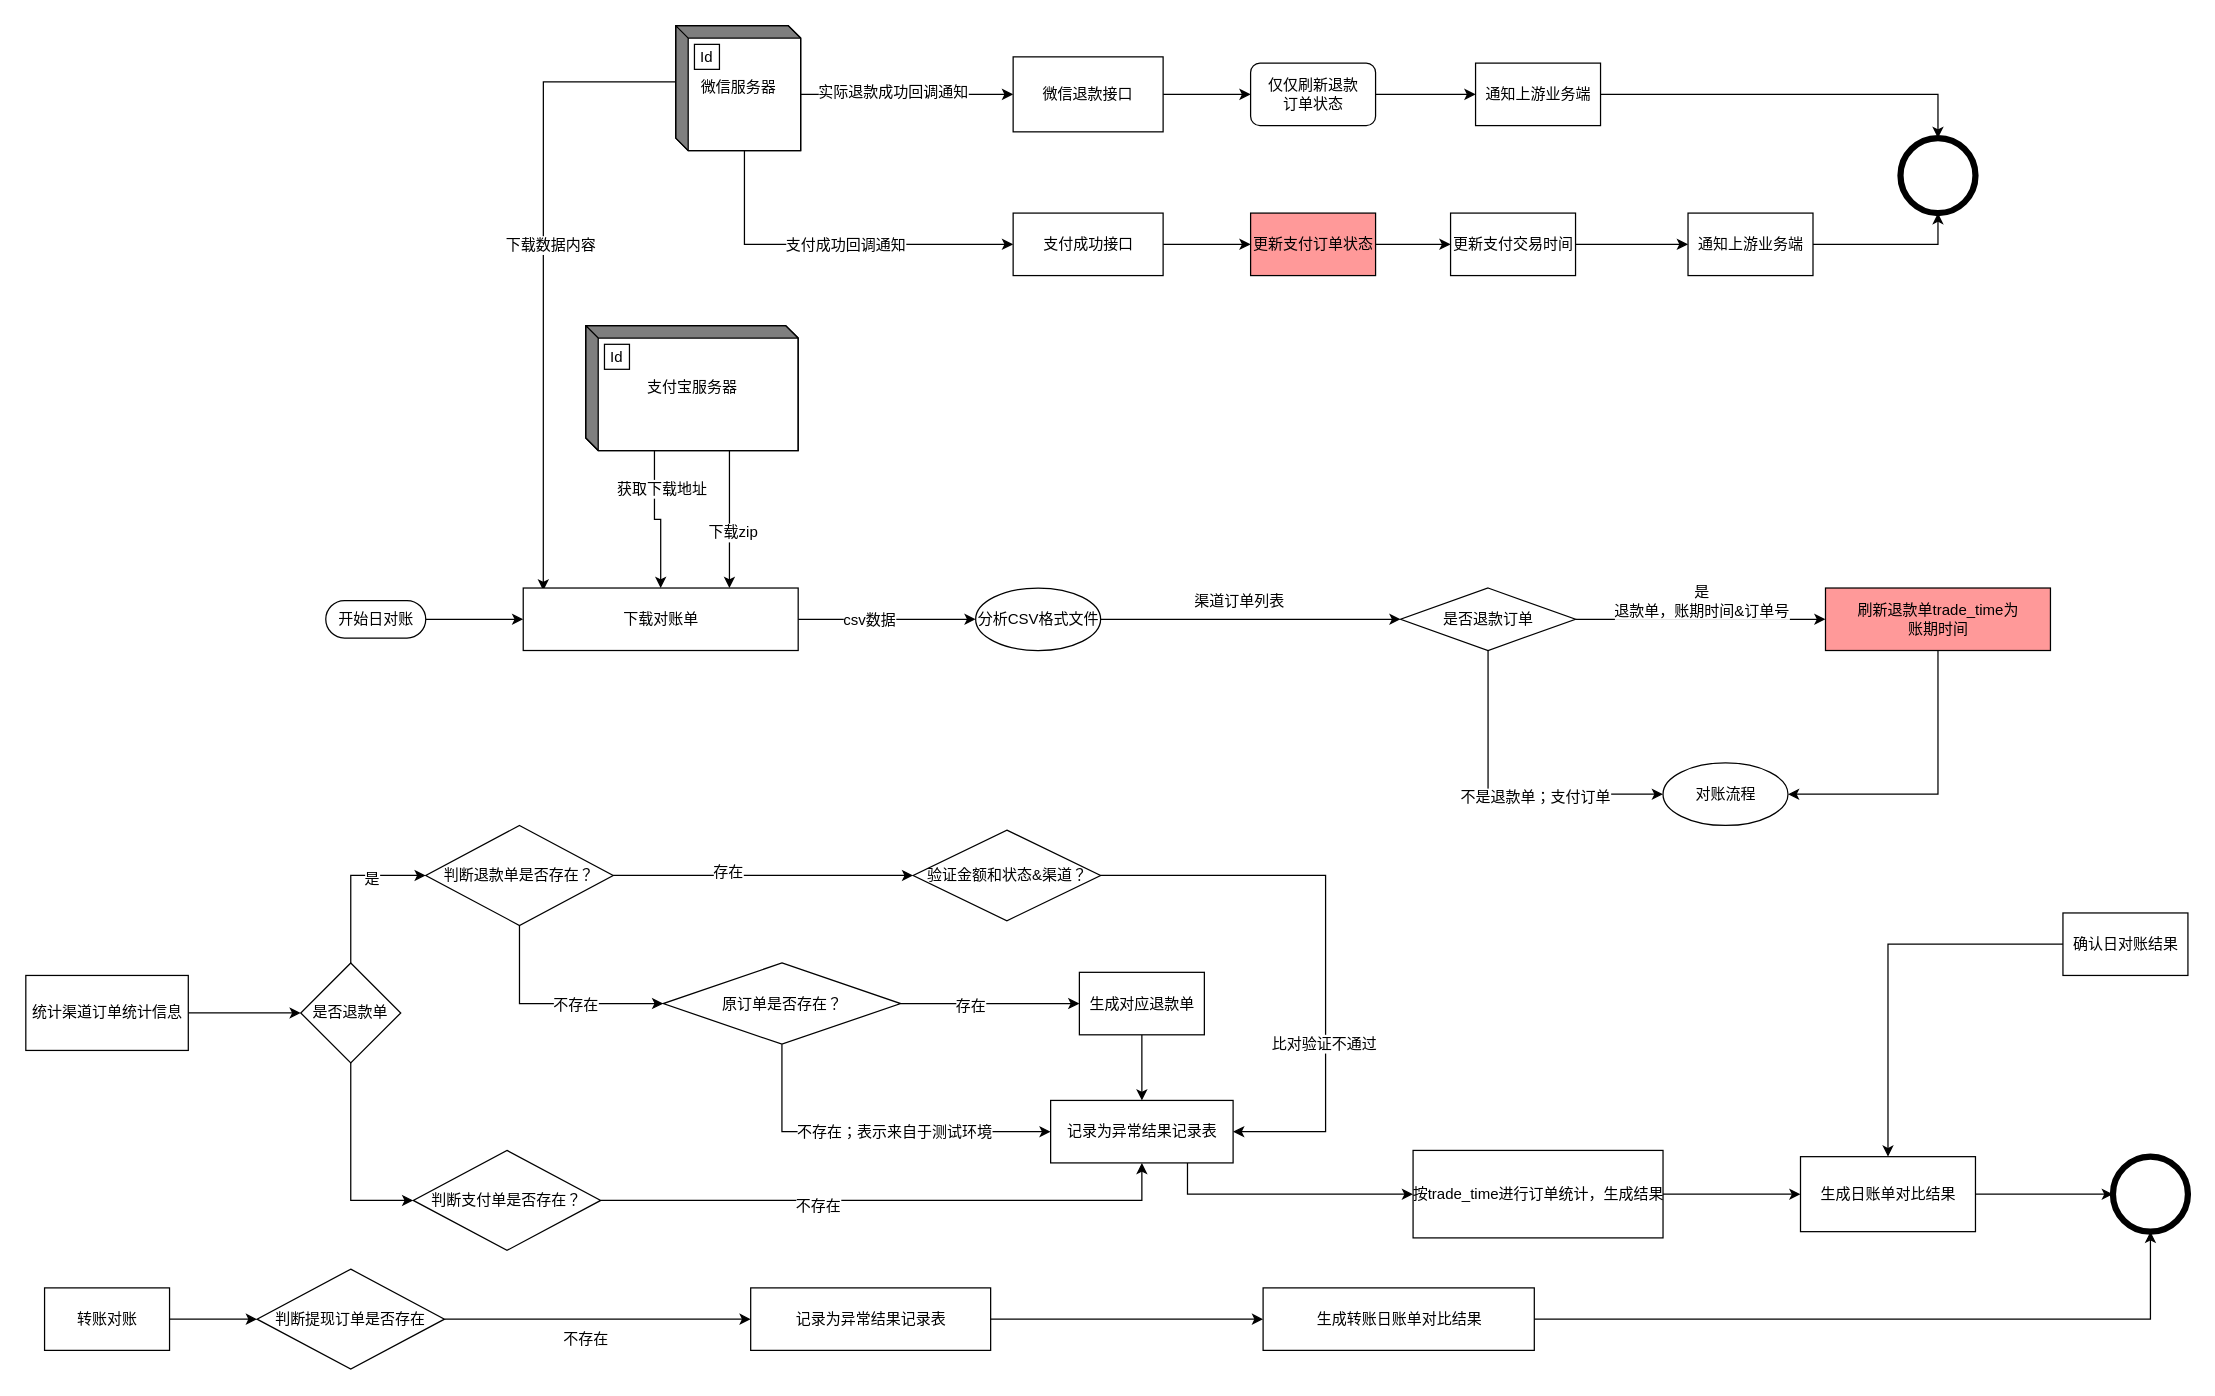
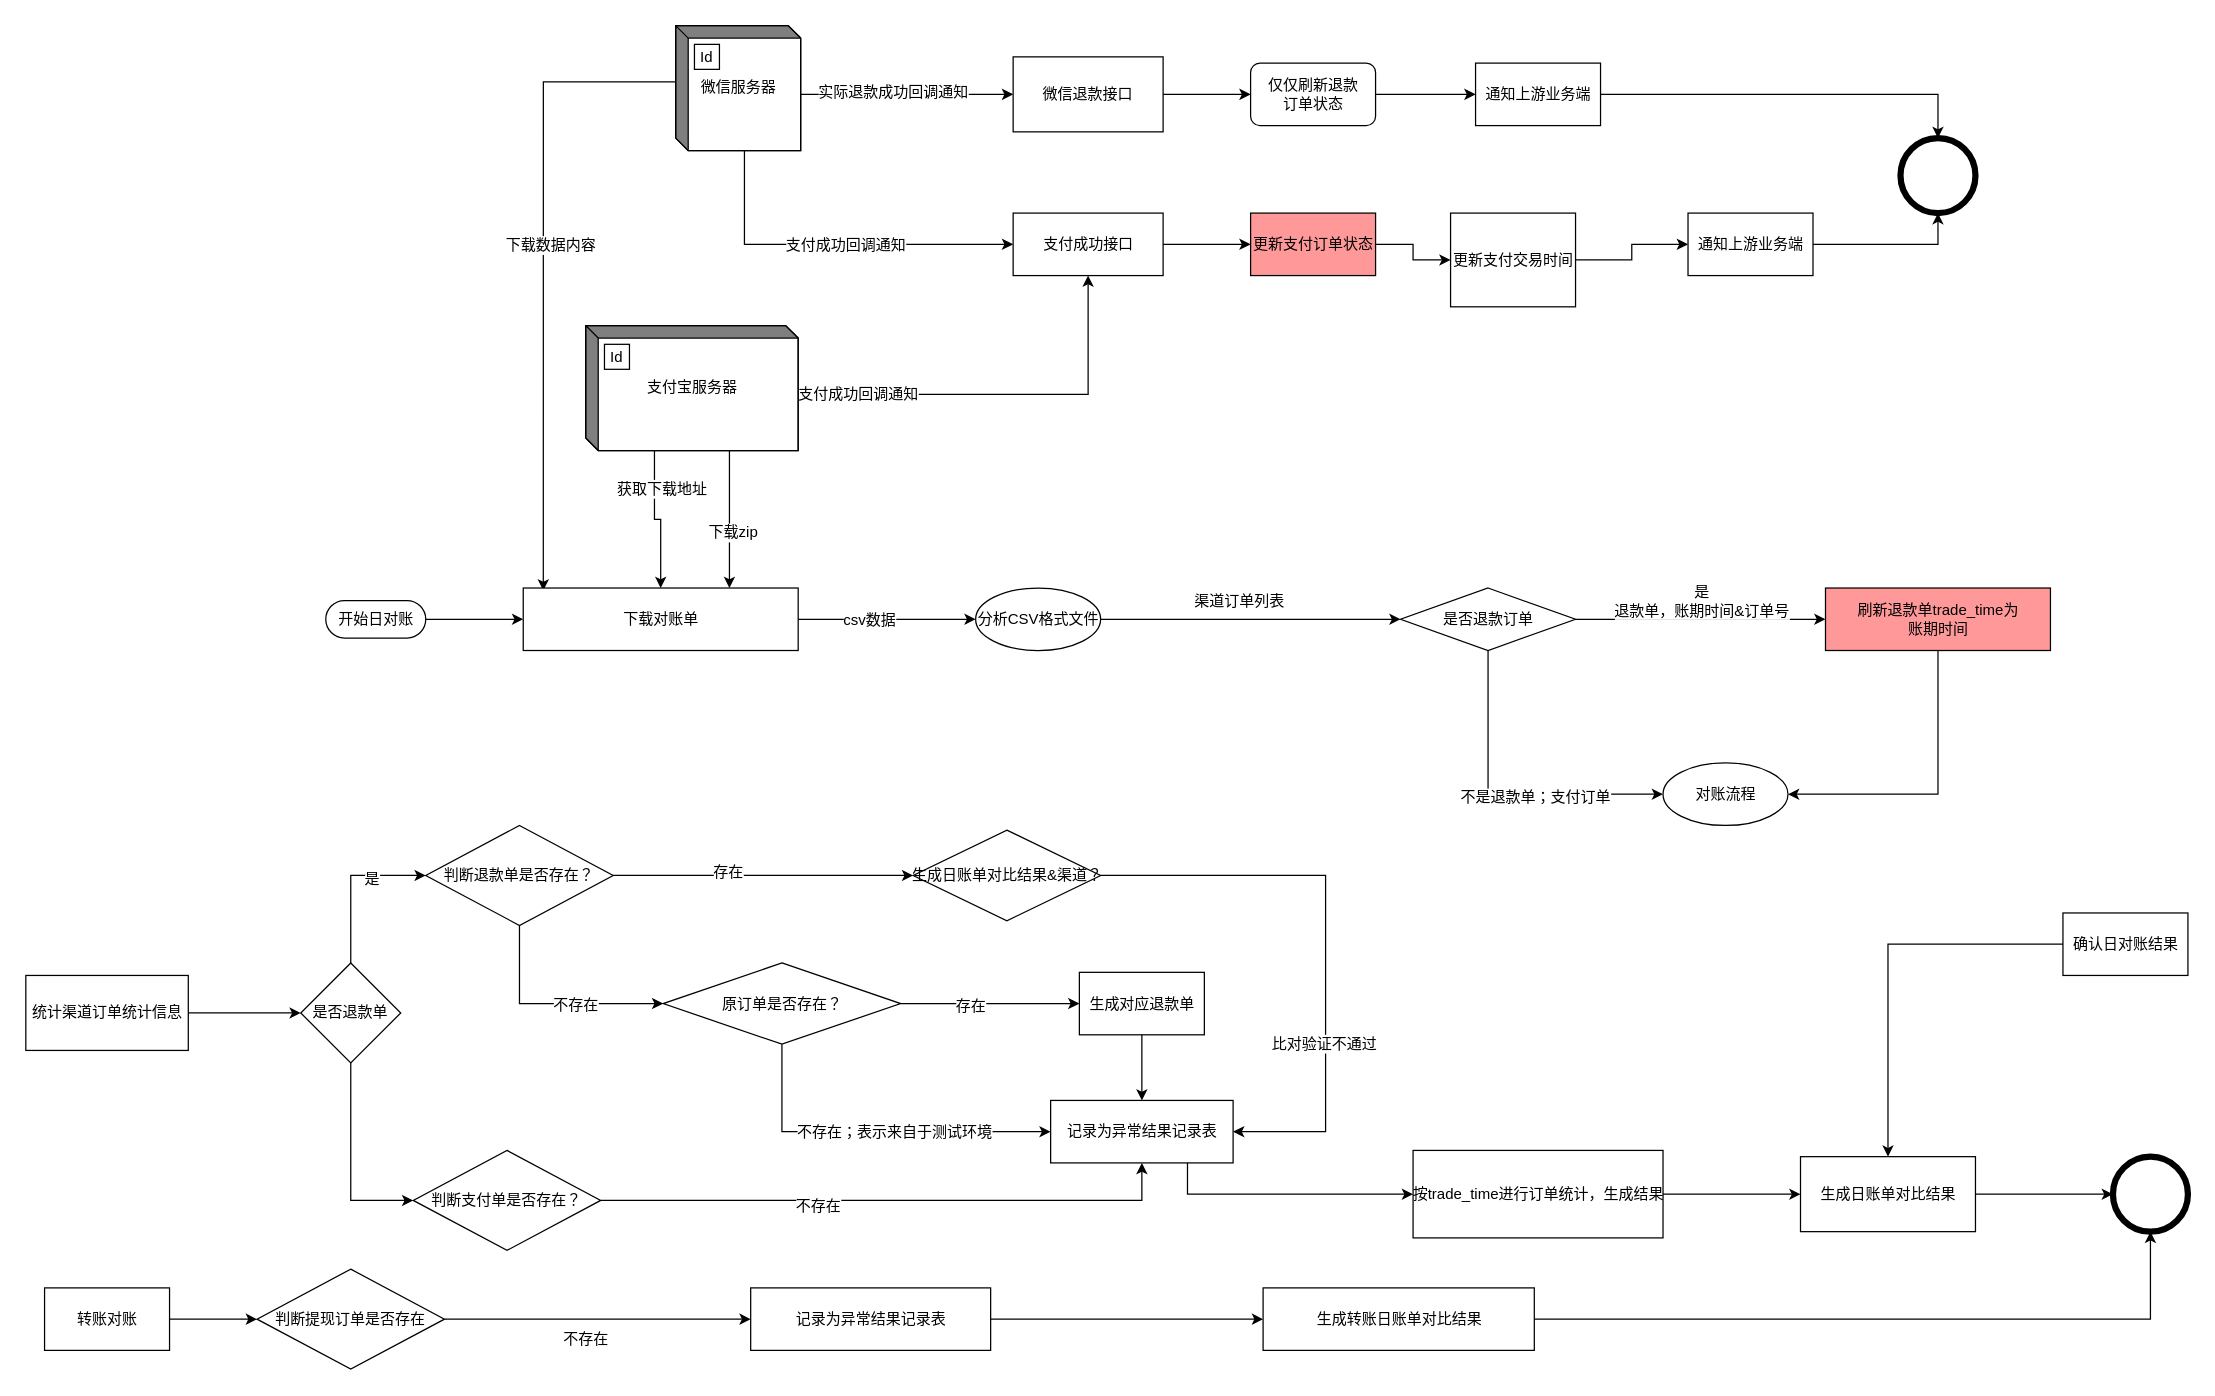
node "更新支付交易时间": size 125x63 -> 125x94
edge "支付宝服务器" -> "支付成功接口": added, label "支付成功回调通知"
node "验证金额和状态&渠道？": label "验证金额和状态&渠道？" -> "生成日账单对比结果&渠道？"
